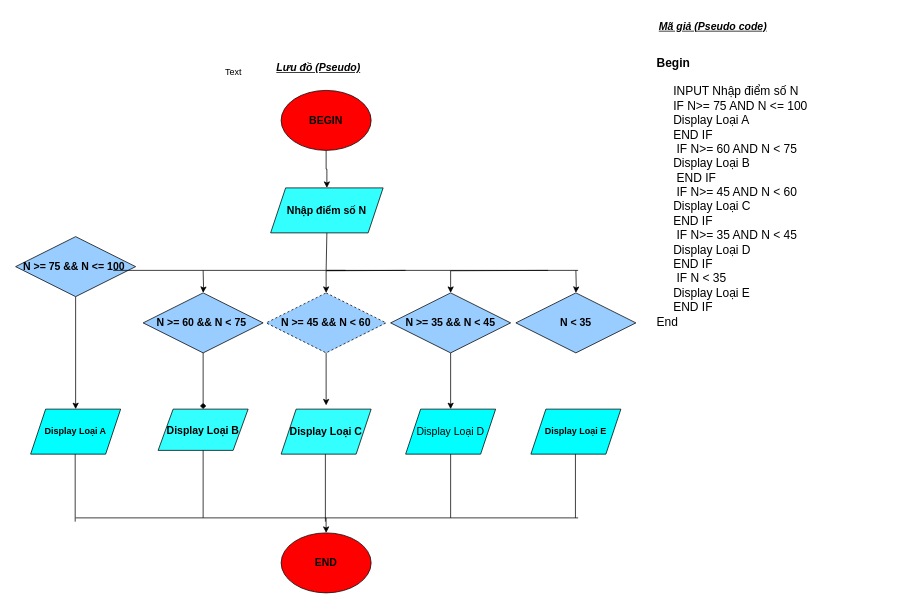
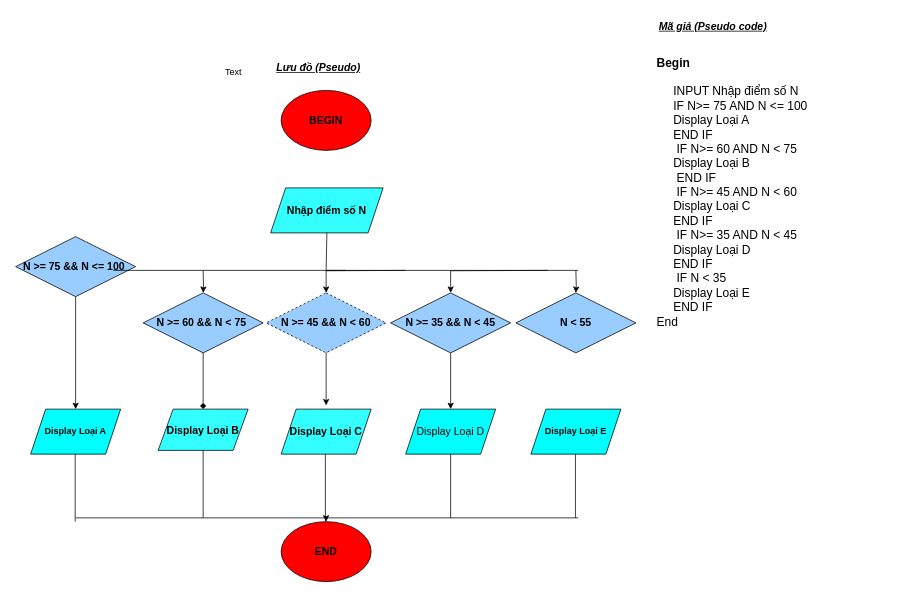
edge "BEGIN" -> "Nhập điểm số N": removed
node "N < 35": label "N < 35" -> "N < 55"
node "END": moved (326, 563) -> (326, 552)
